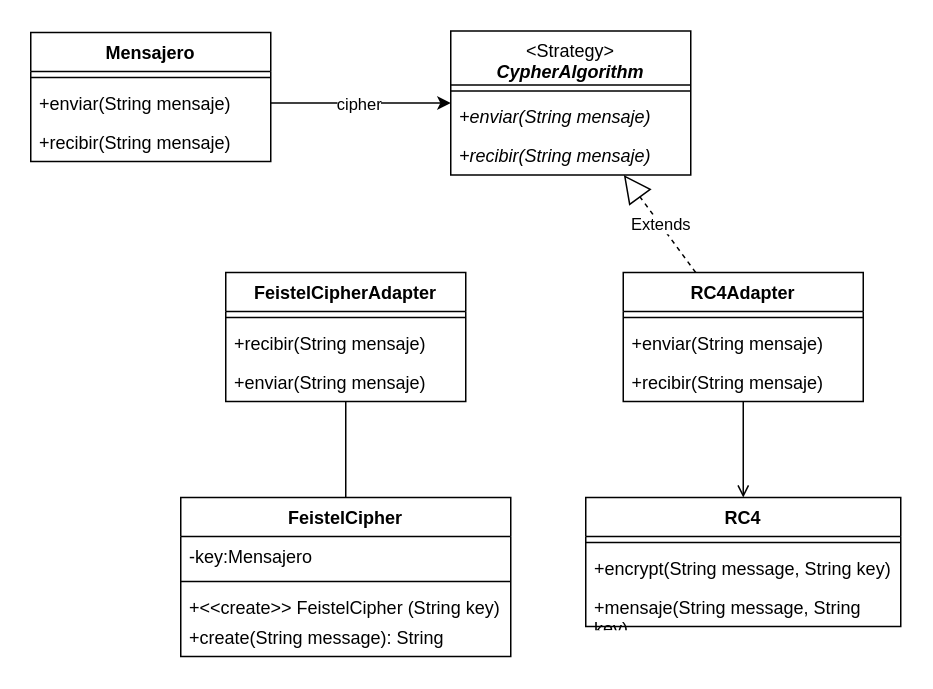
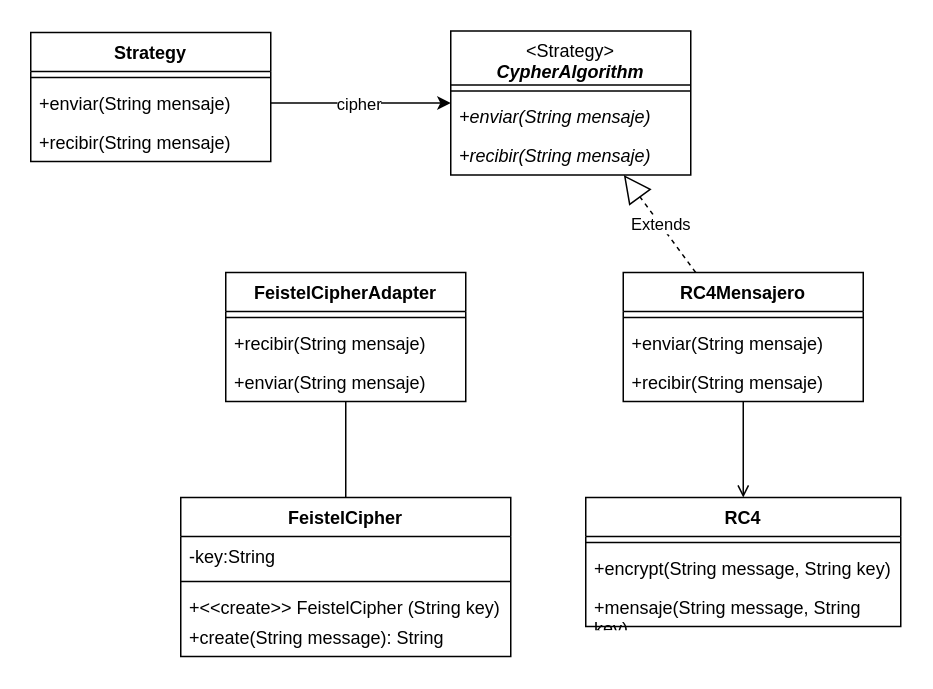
node "Mensajero": label "Mensajero" -> "Strategy"
node "RC4Adapter": label "RC4Adapter" -> "RC4Mensajero"
node "-key:Mensajero": label "-key:Mensajero" -> "-key:String"
